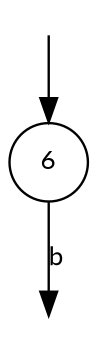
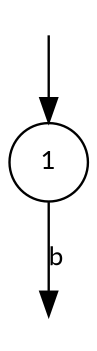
node "6": label "6" -> "1"
